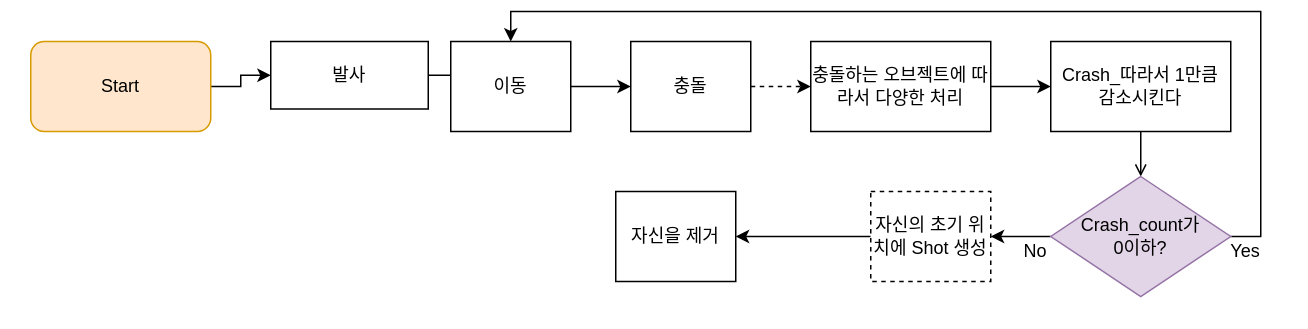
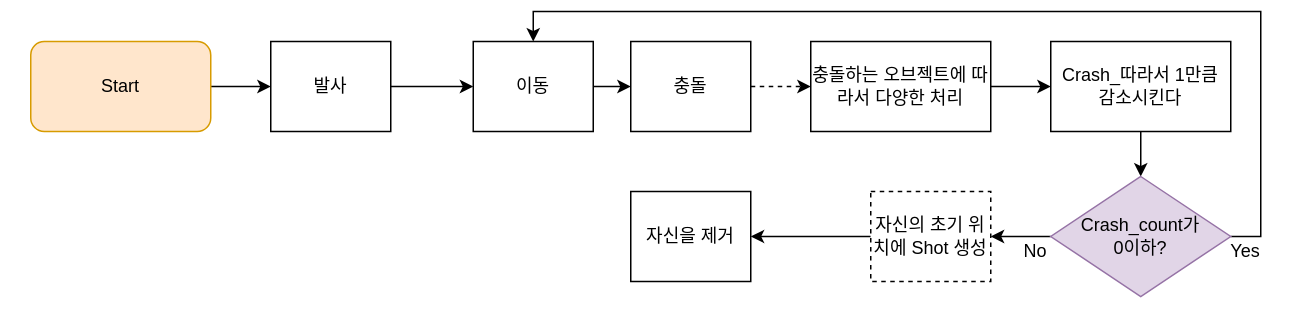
node "발사": size 158x68 -> 120x90
node "이동": moved (511, 86) -> (533, 86)
edge "Crash_따라서 1만큼 감소시킨다" -> "Crash_count가 0이하?": arrowhead open -> classic
node "자신을 제거": moved (676, 236) -> (691, 236)
